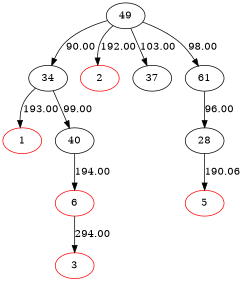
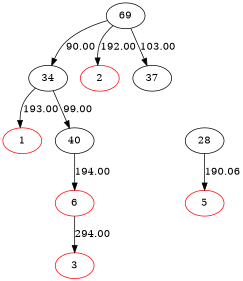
node "49": label "49" -> "69"
node "61": removed
